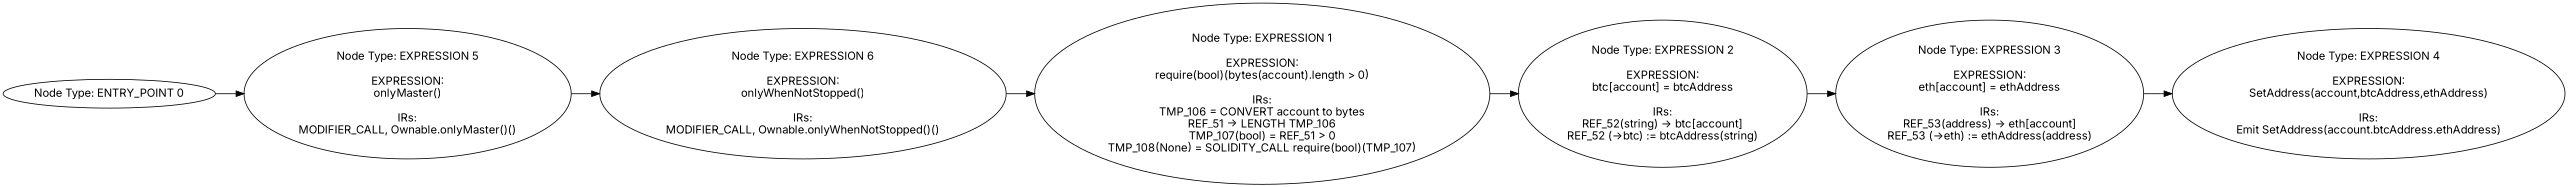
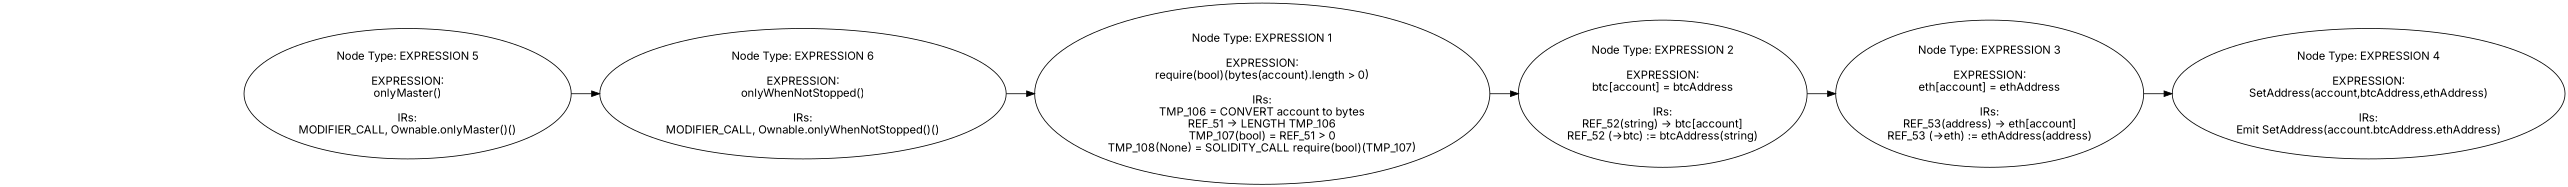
node "Node Type: ENTRY_POINT 0": removed
